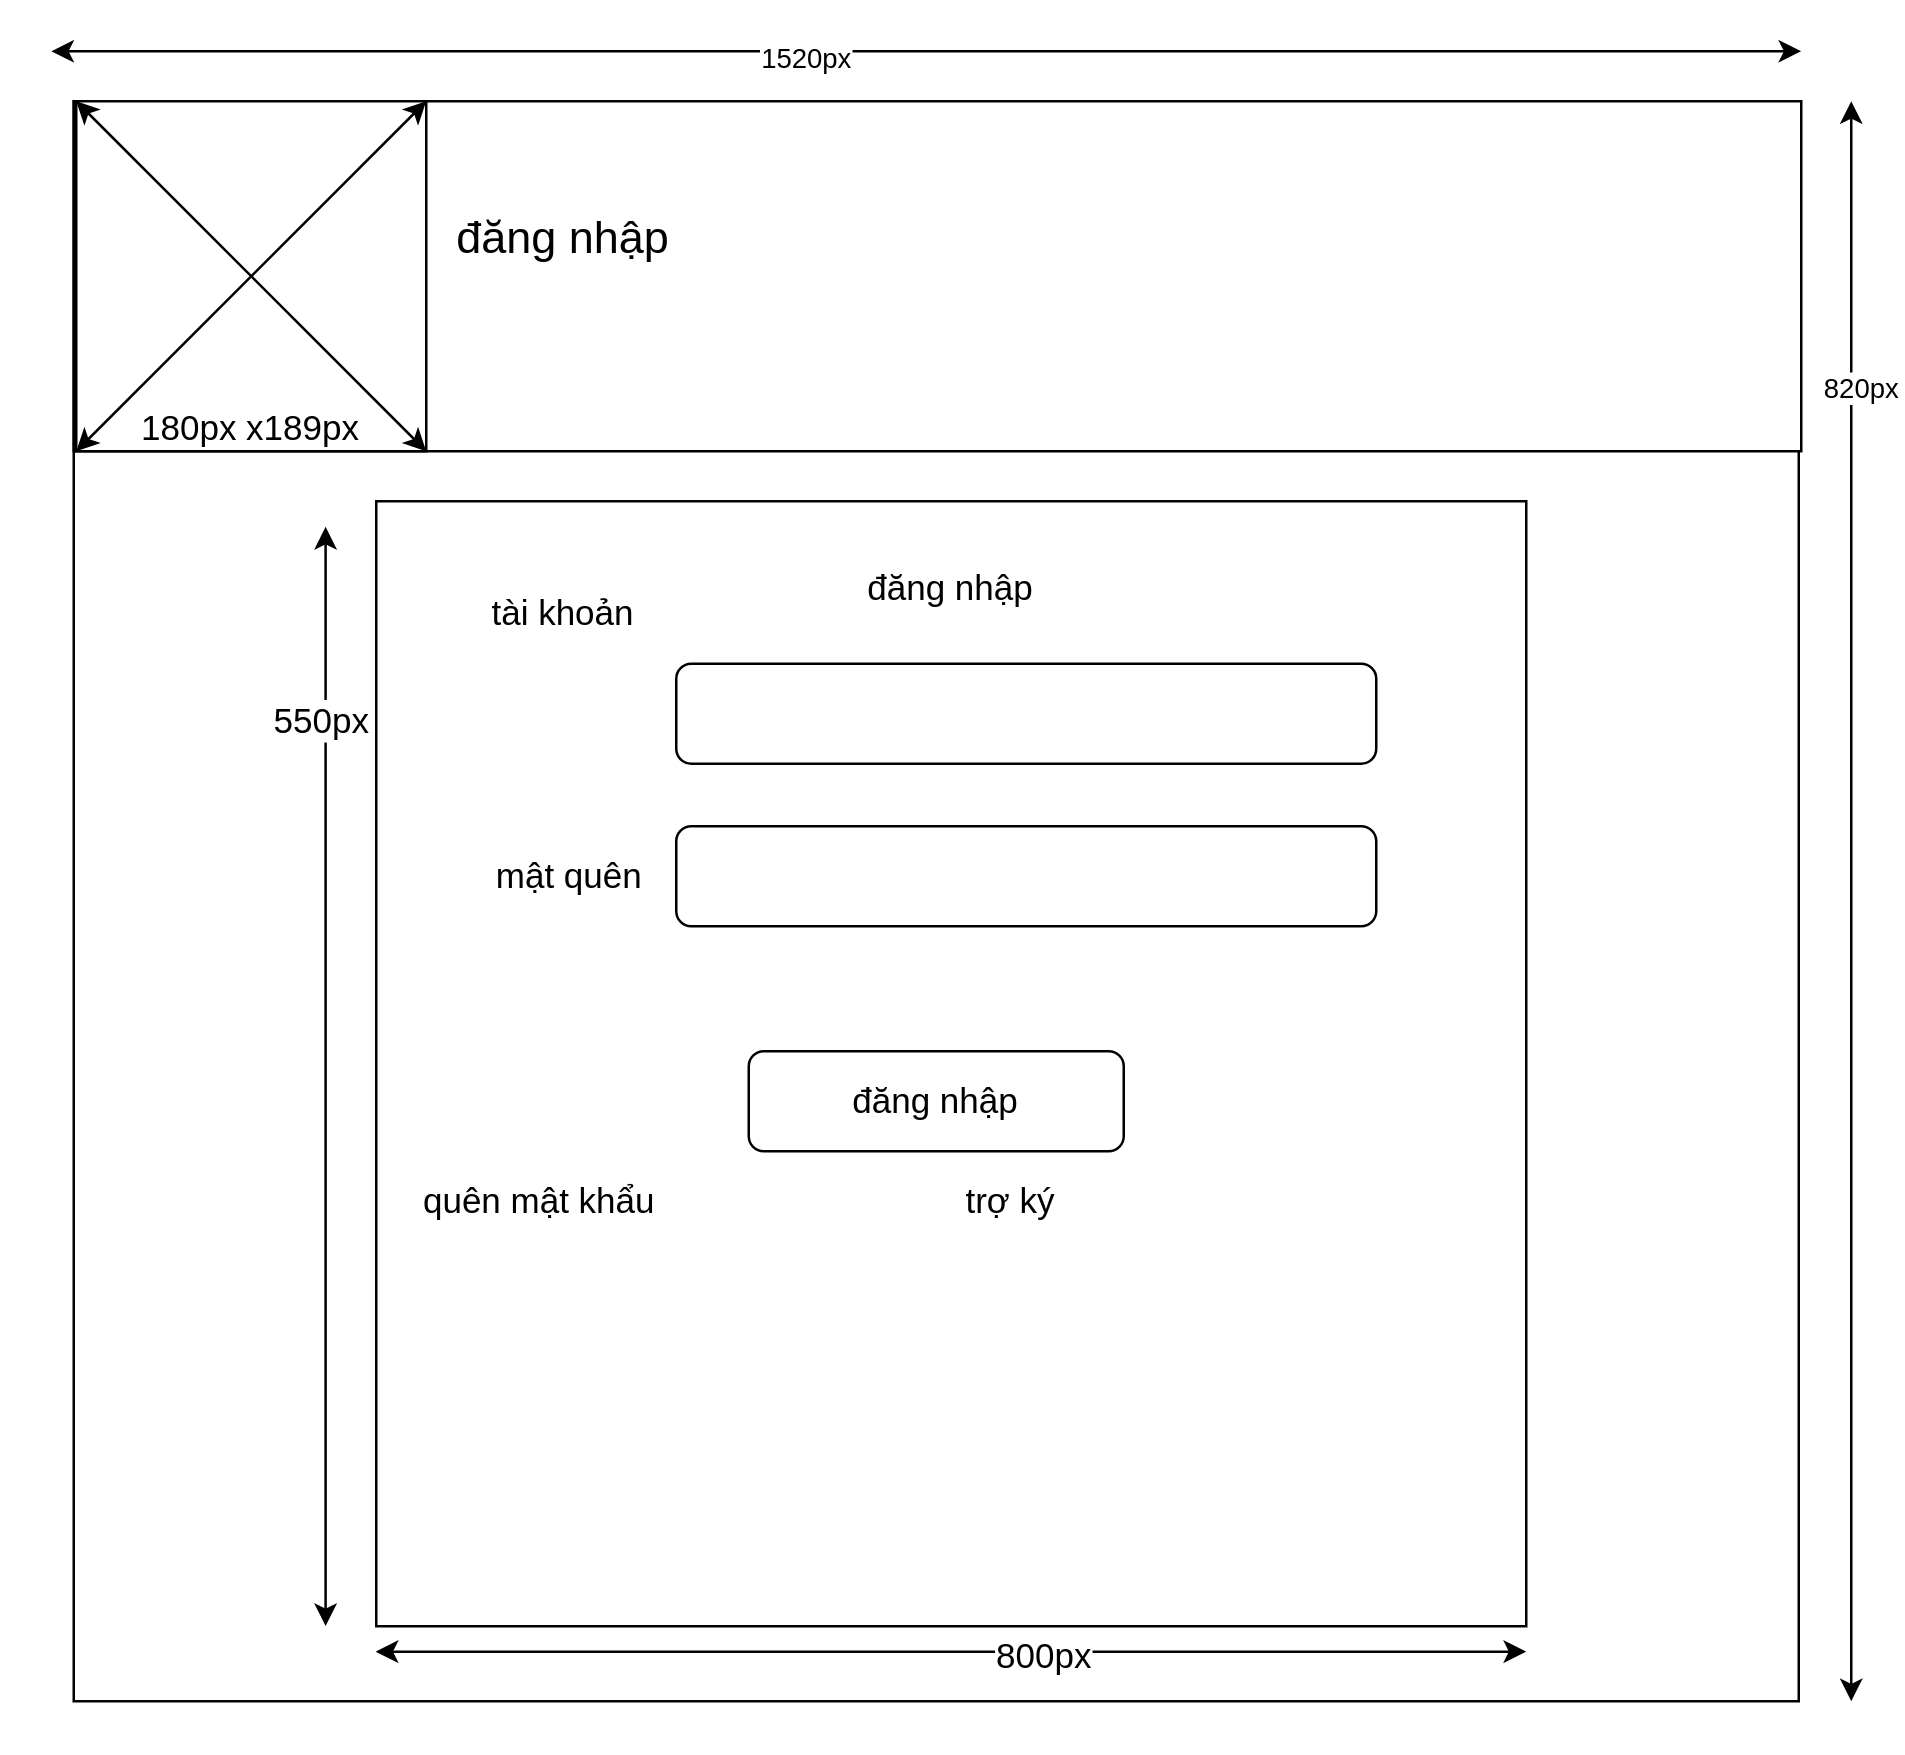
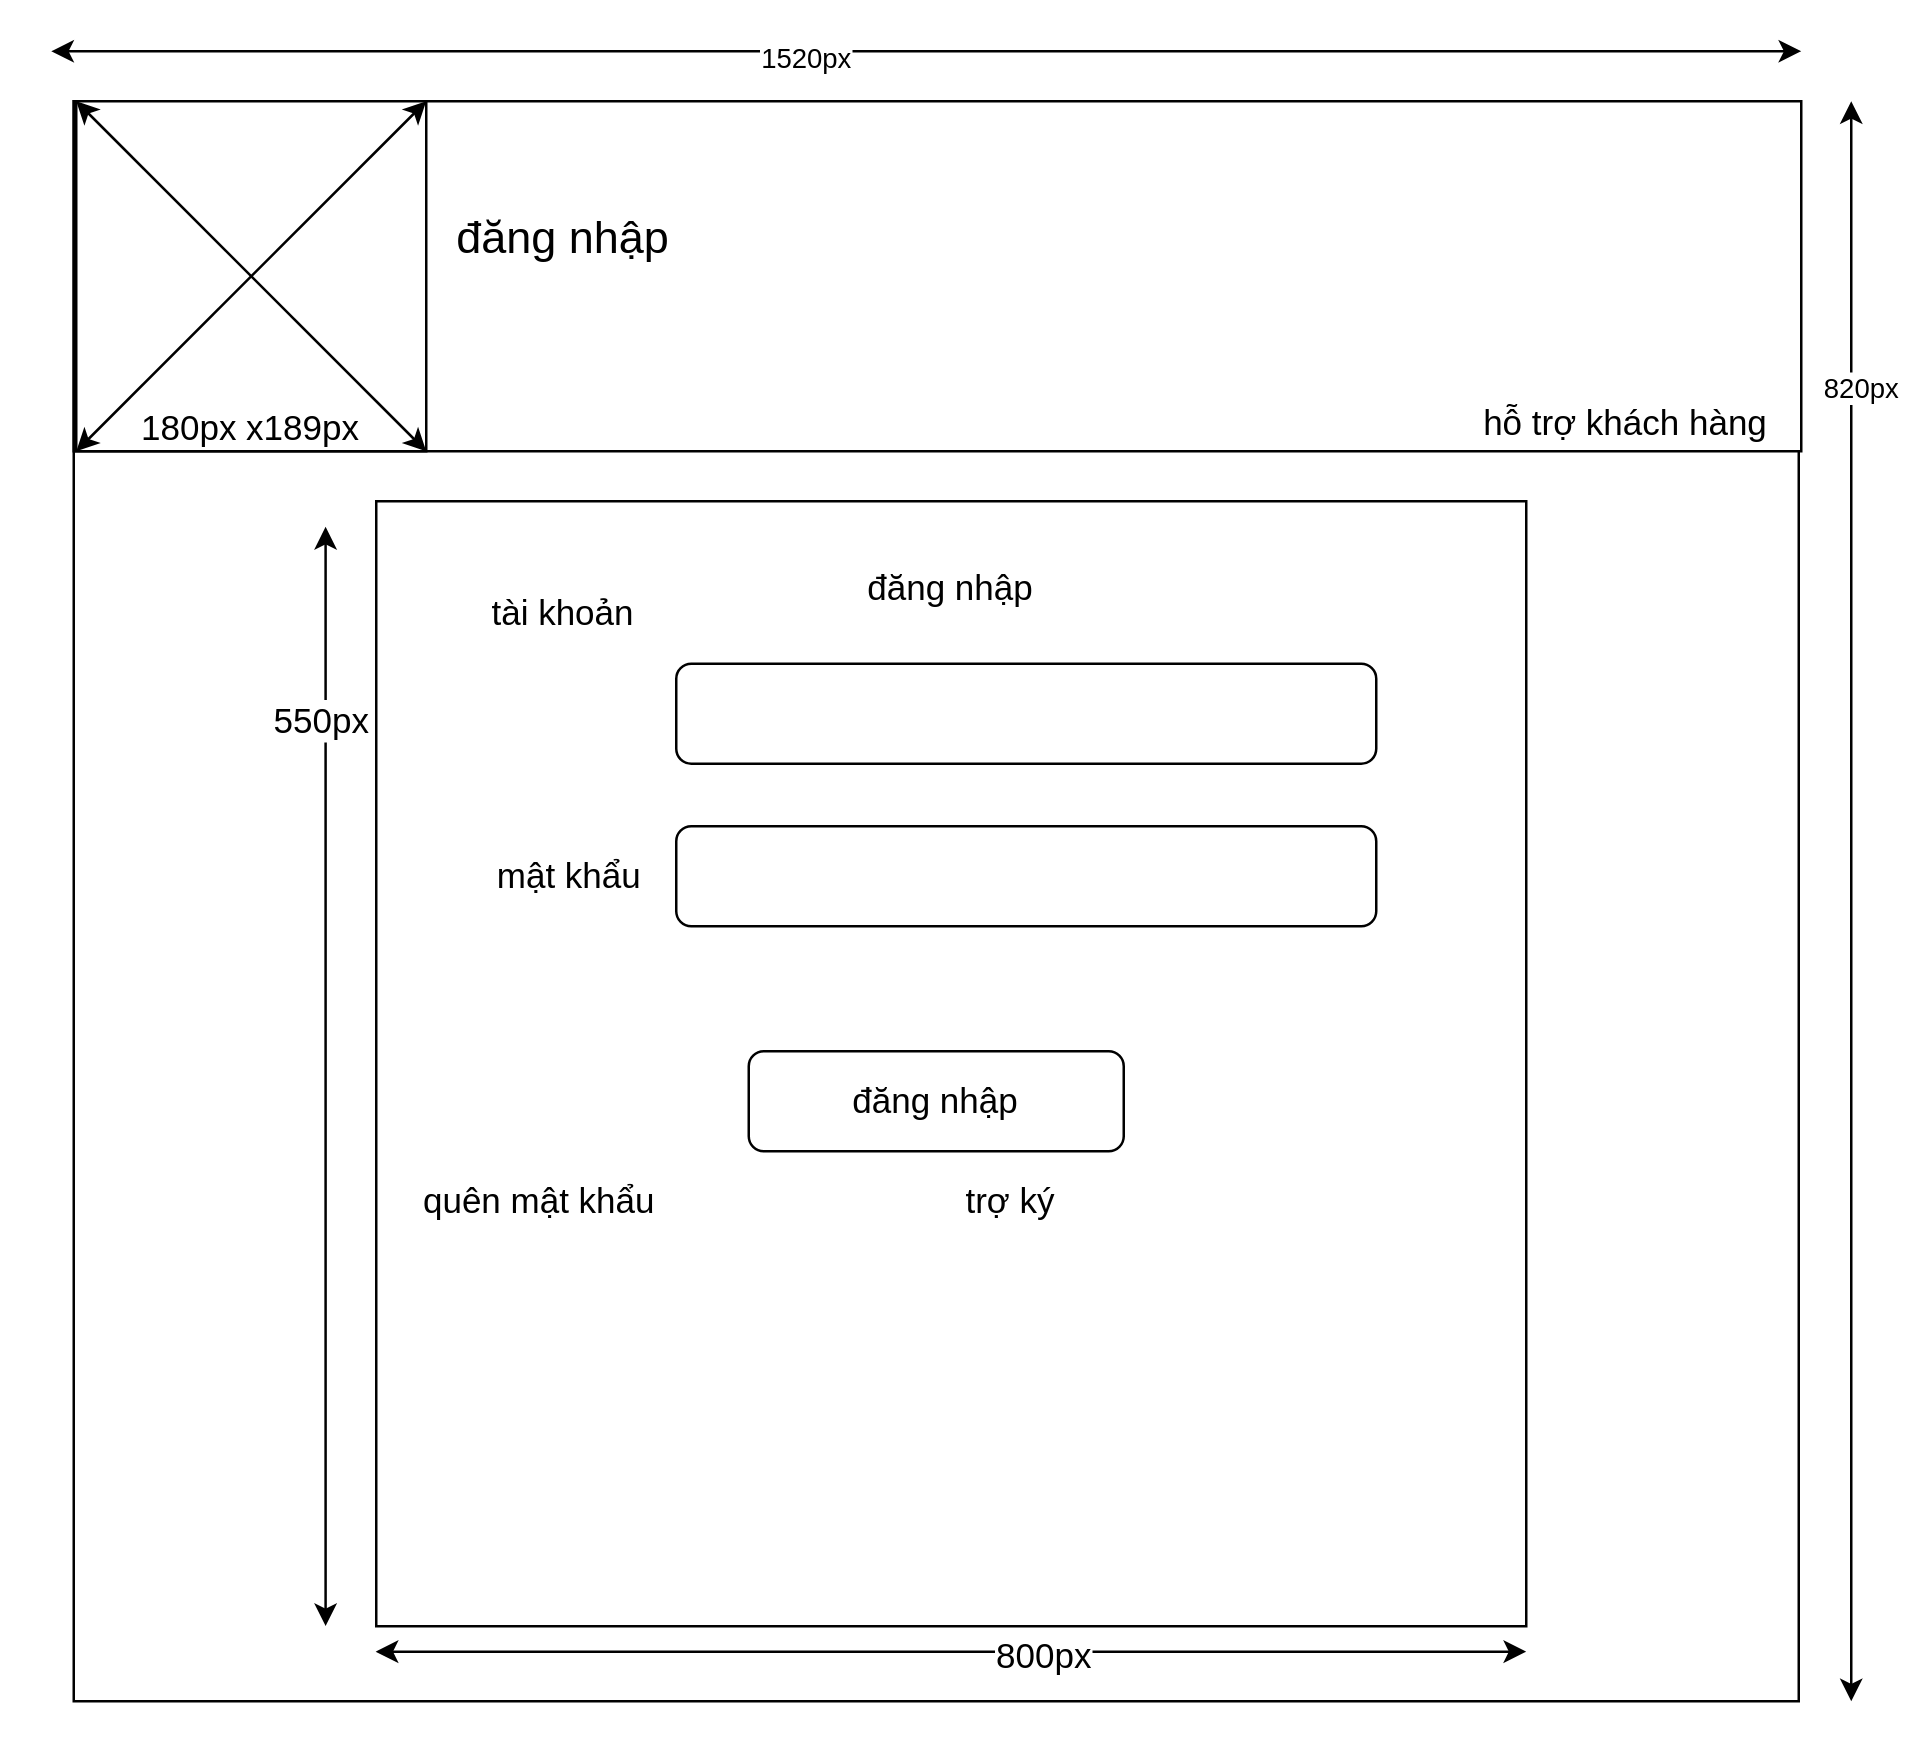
node "hỗ trợ khách hàng": added
node "mật quên": label "mật quên" -> "mật khẩu"
